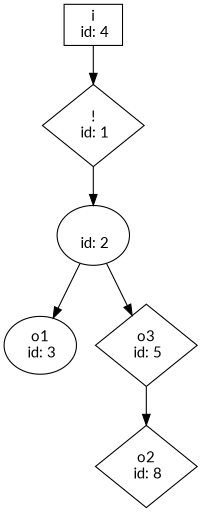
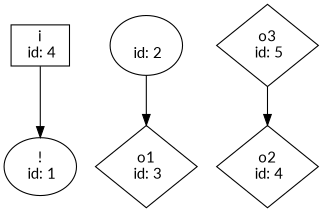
node "! id: 1": shape diamond -> ellipse
edge "! id: 1" -> "id: 2": removed
edge "id: 2" -> "o3 id: 5": removed
node "o1 id: 3": shape ellipse -> diamond
node "o2 id: 8": label "o2 id: 8" -> "o2 id: 4"
